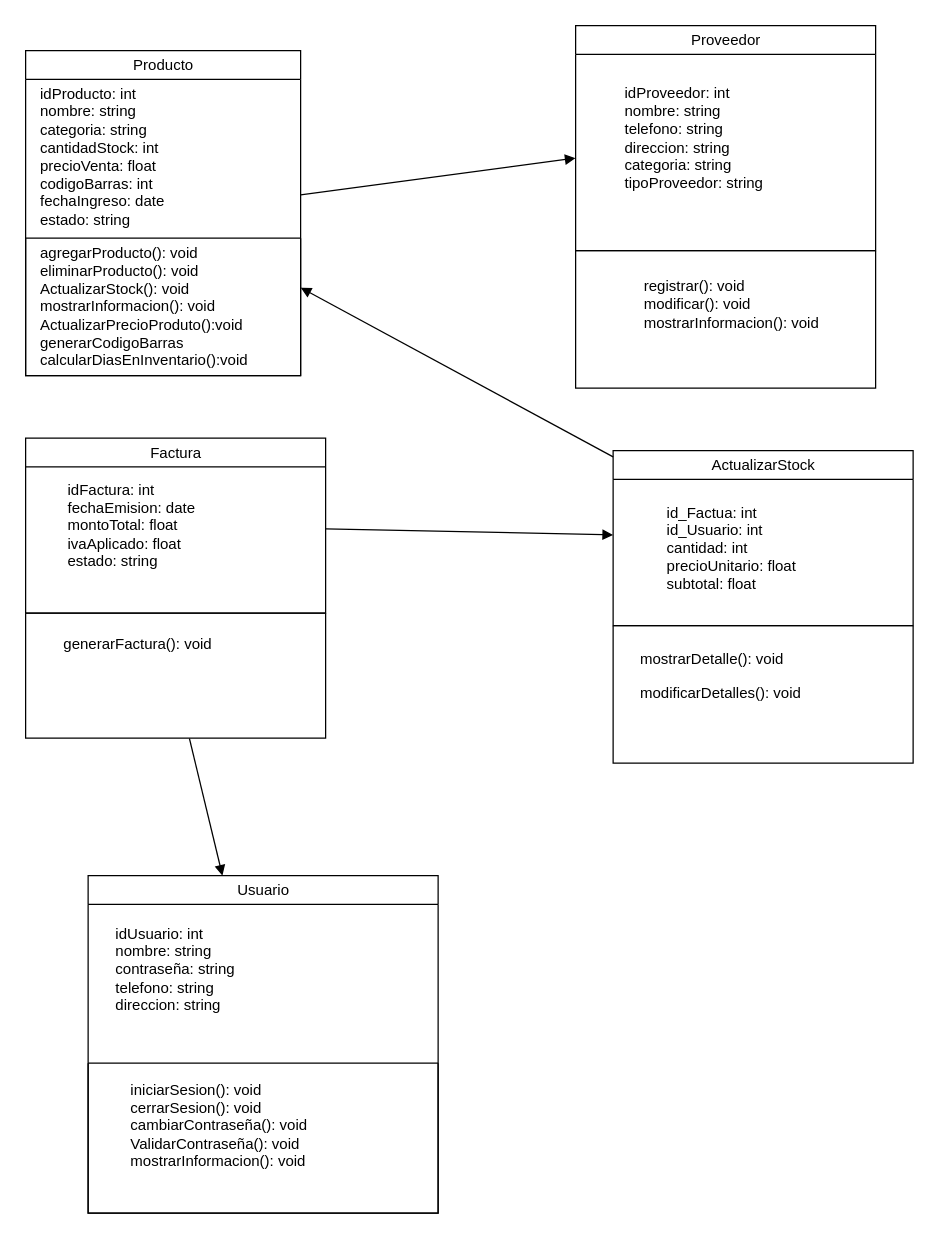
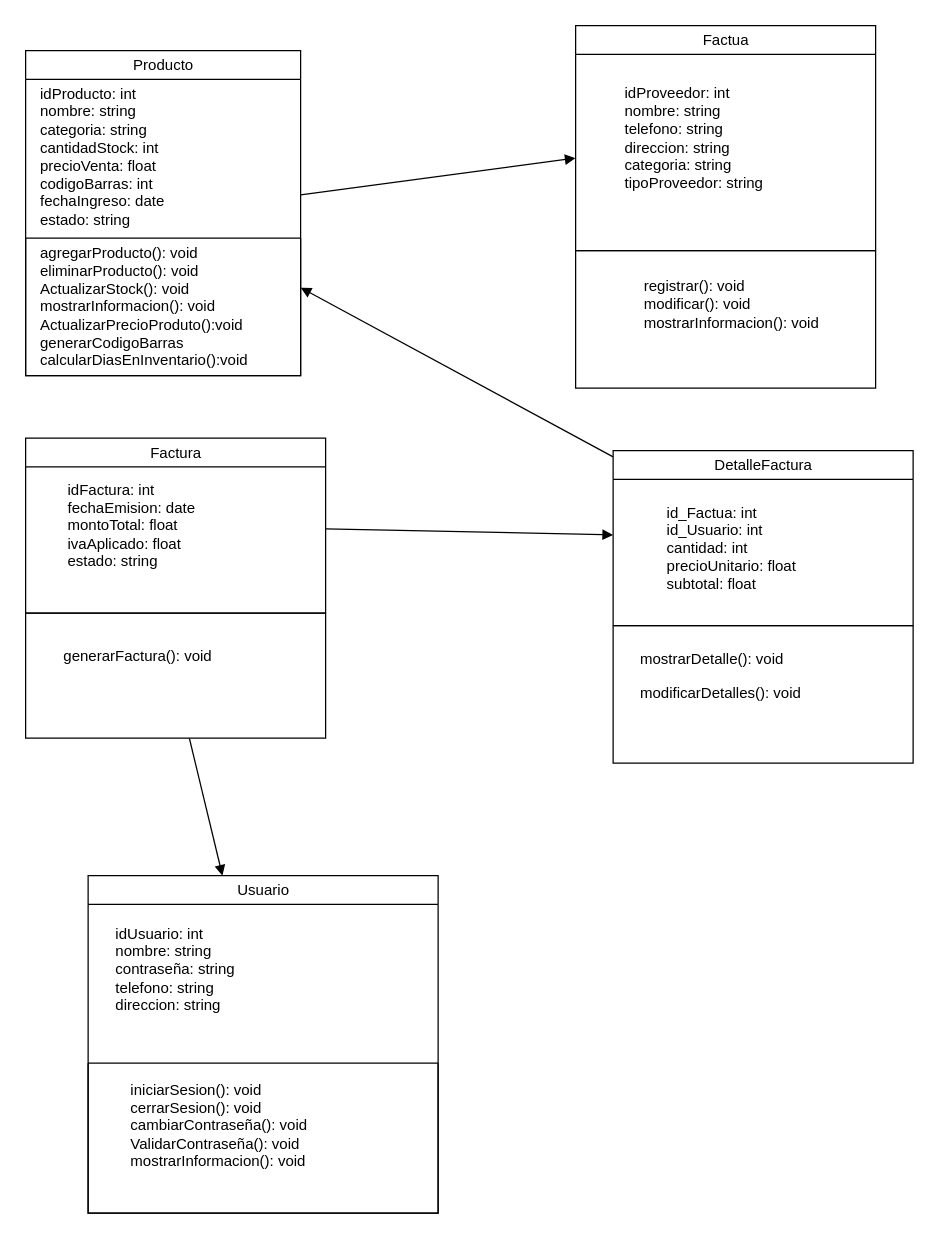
node "Proveedor": label "Proveedor" -> "Factua"
node "ActualizarStock": label "ActualizarStock" -> "DetalleFactura"
node "generarFactura(): void": moved (138, 644) -> (138, 657)
